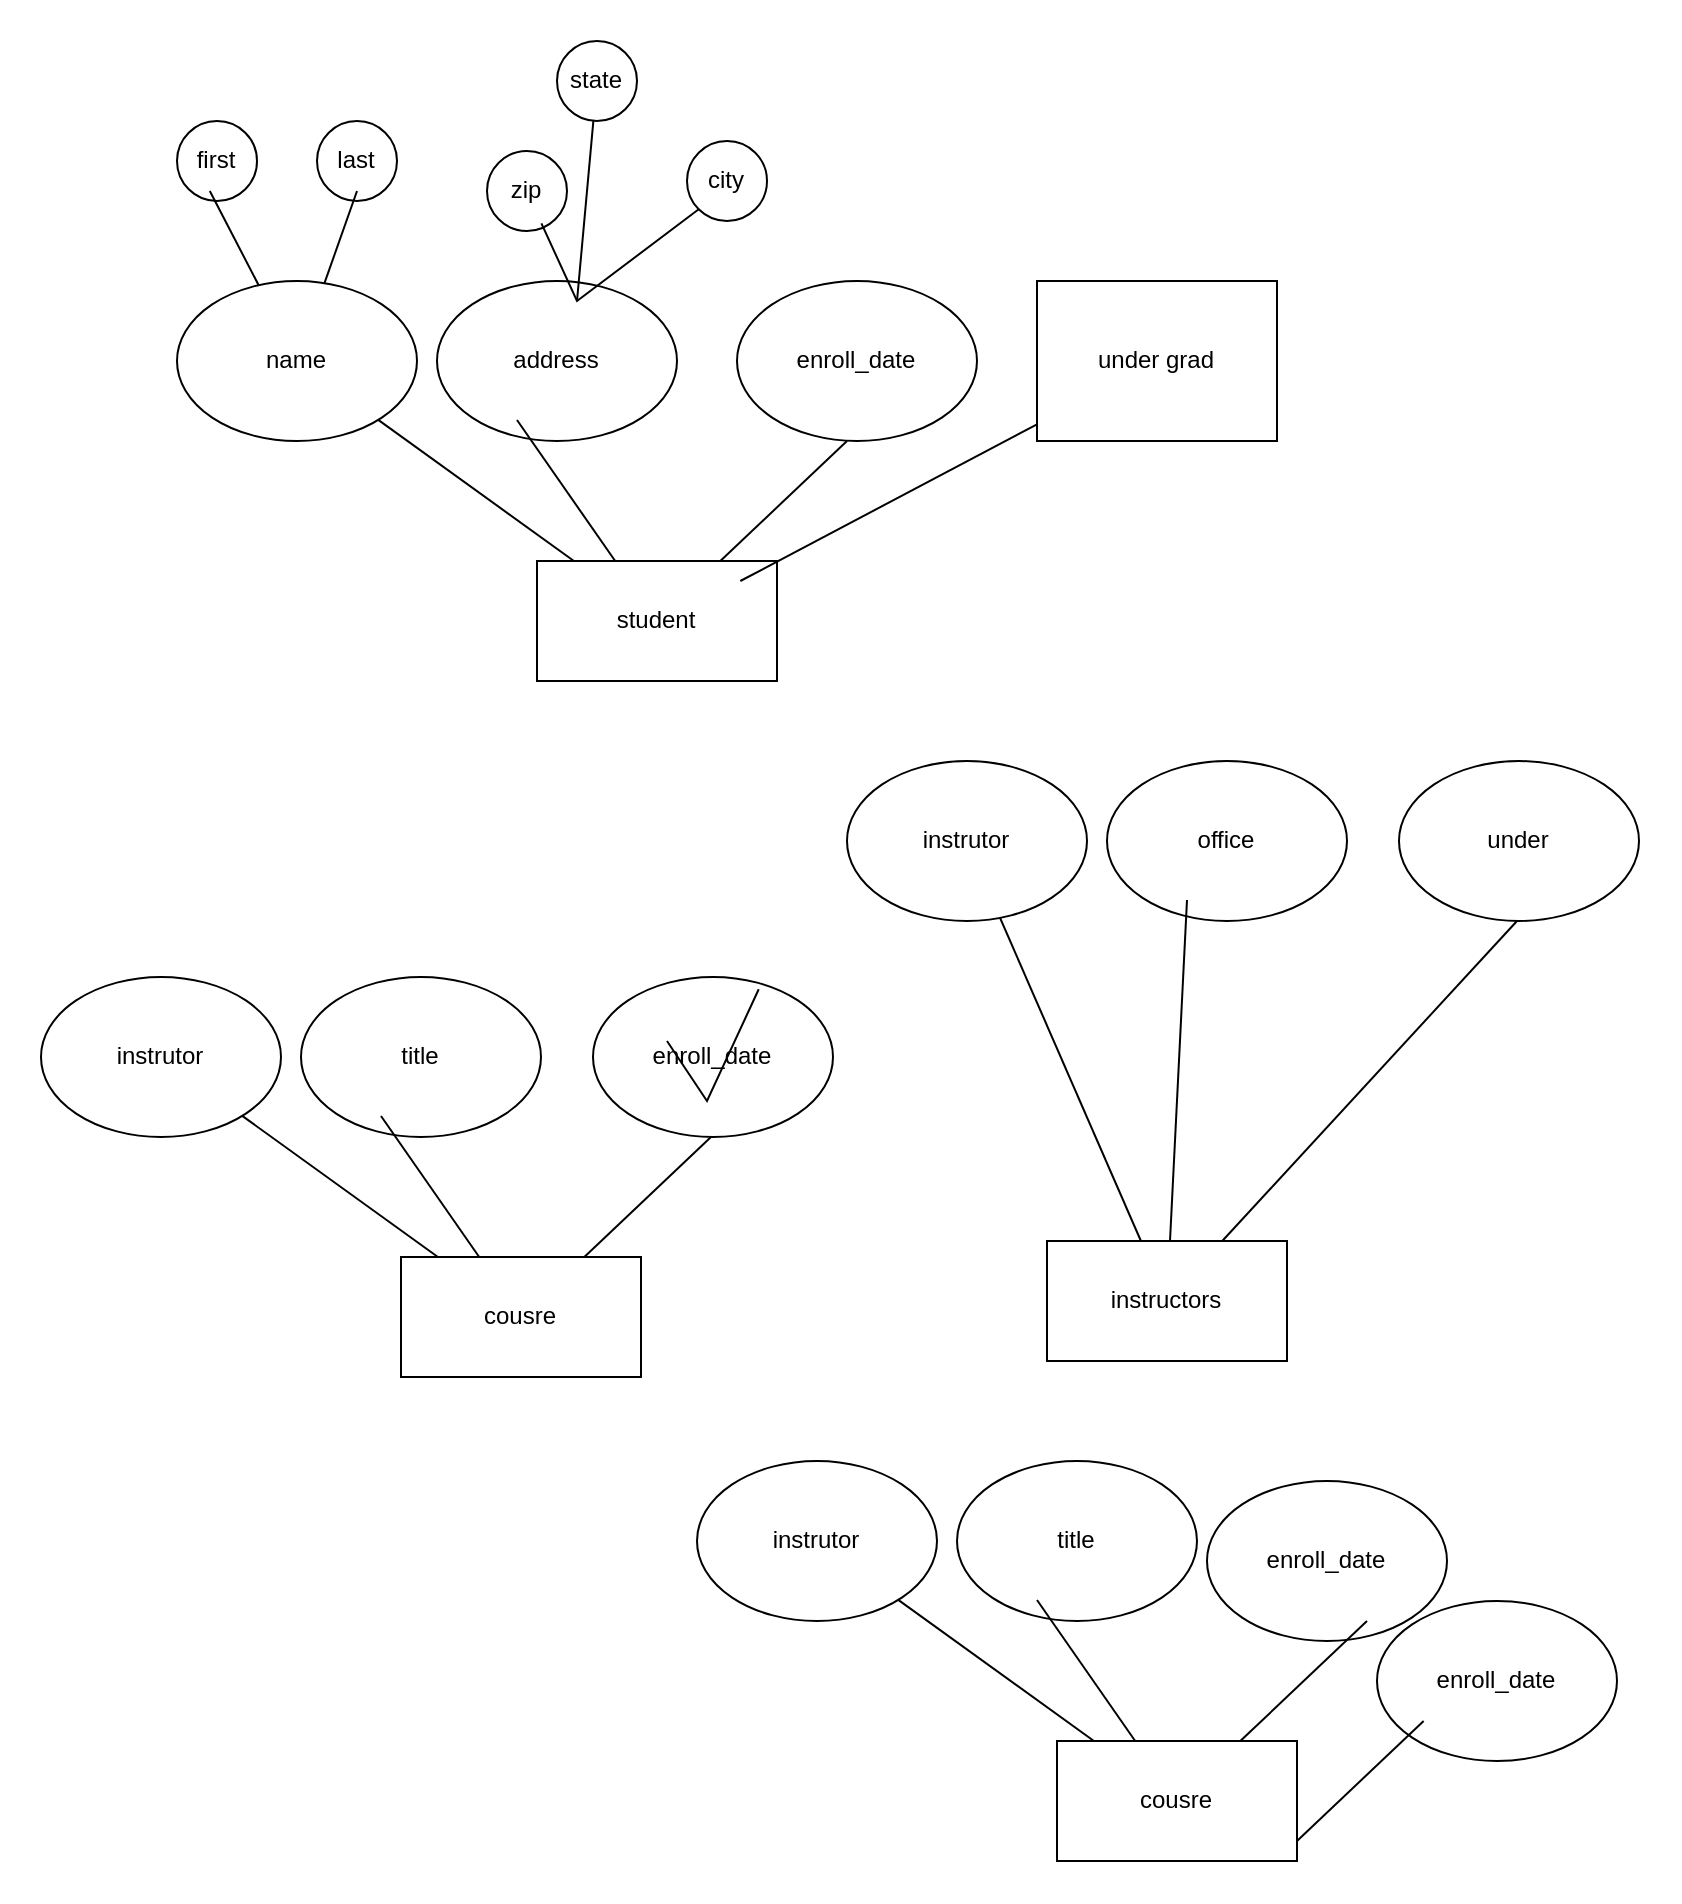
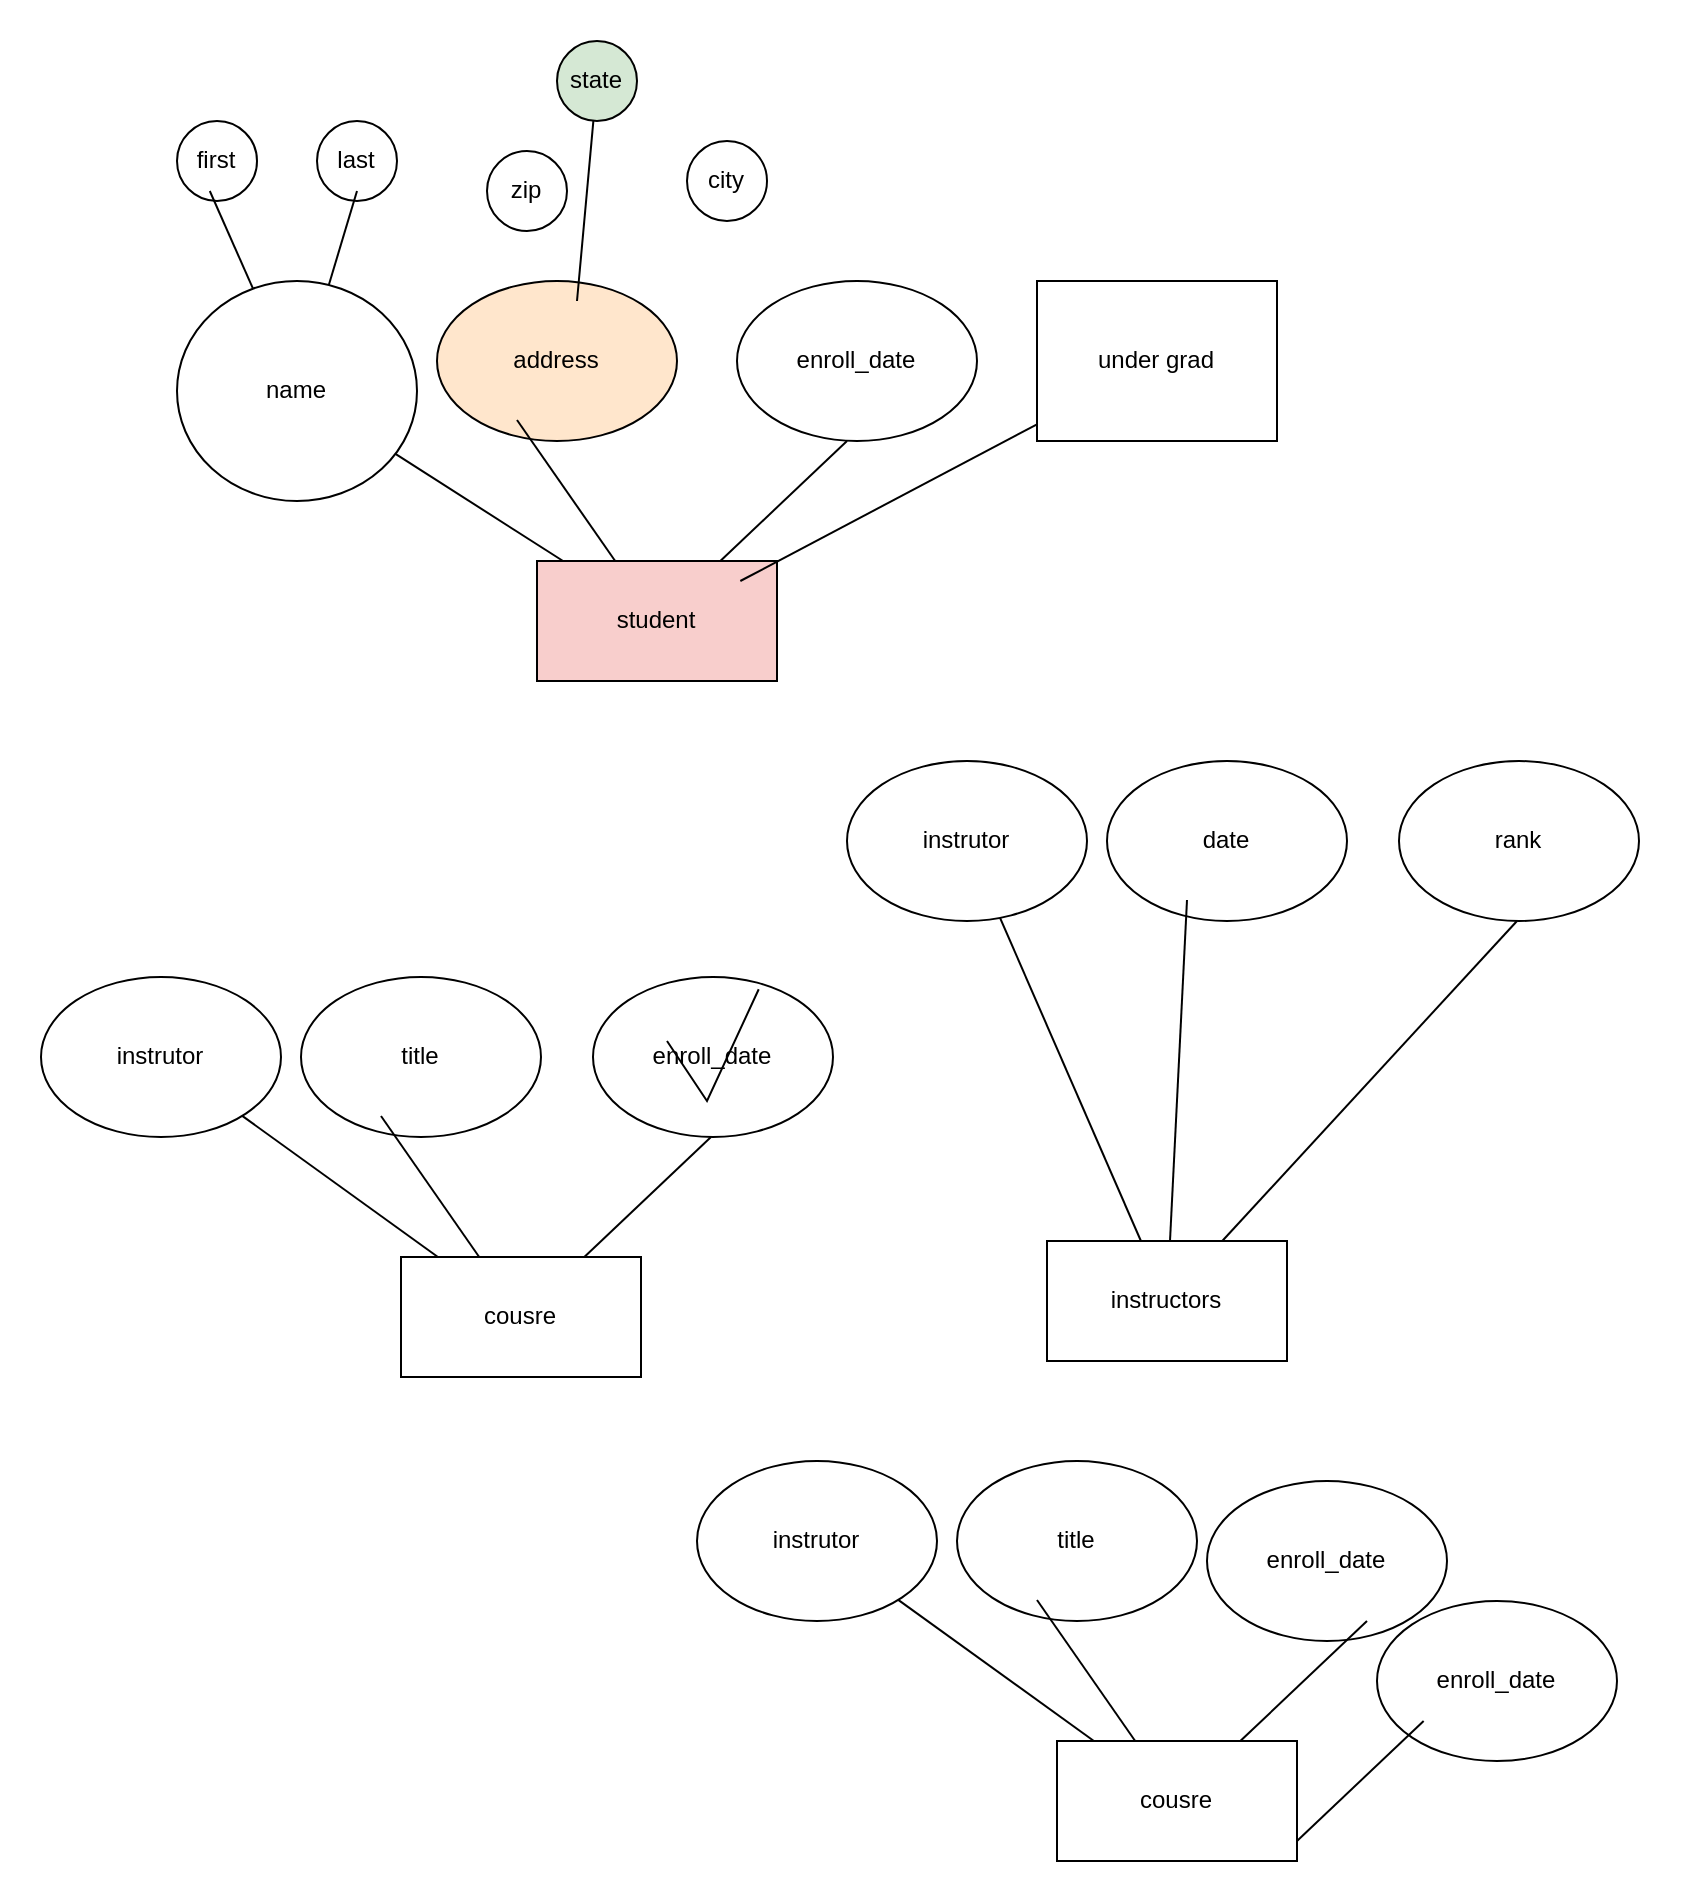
node "state": fillcolor #ffffff -> #d5e8d4
edge "city" -- "zip": removed
node "name": size 240x160 -> 240x220
node "address": fillcolor #ffffff -> #ffe6cc
node "student": fillcolor #ffffff -> #f8cecc
node "office": label "office" -> "date"
node "under": label "under" -> "rank"
